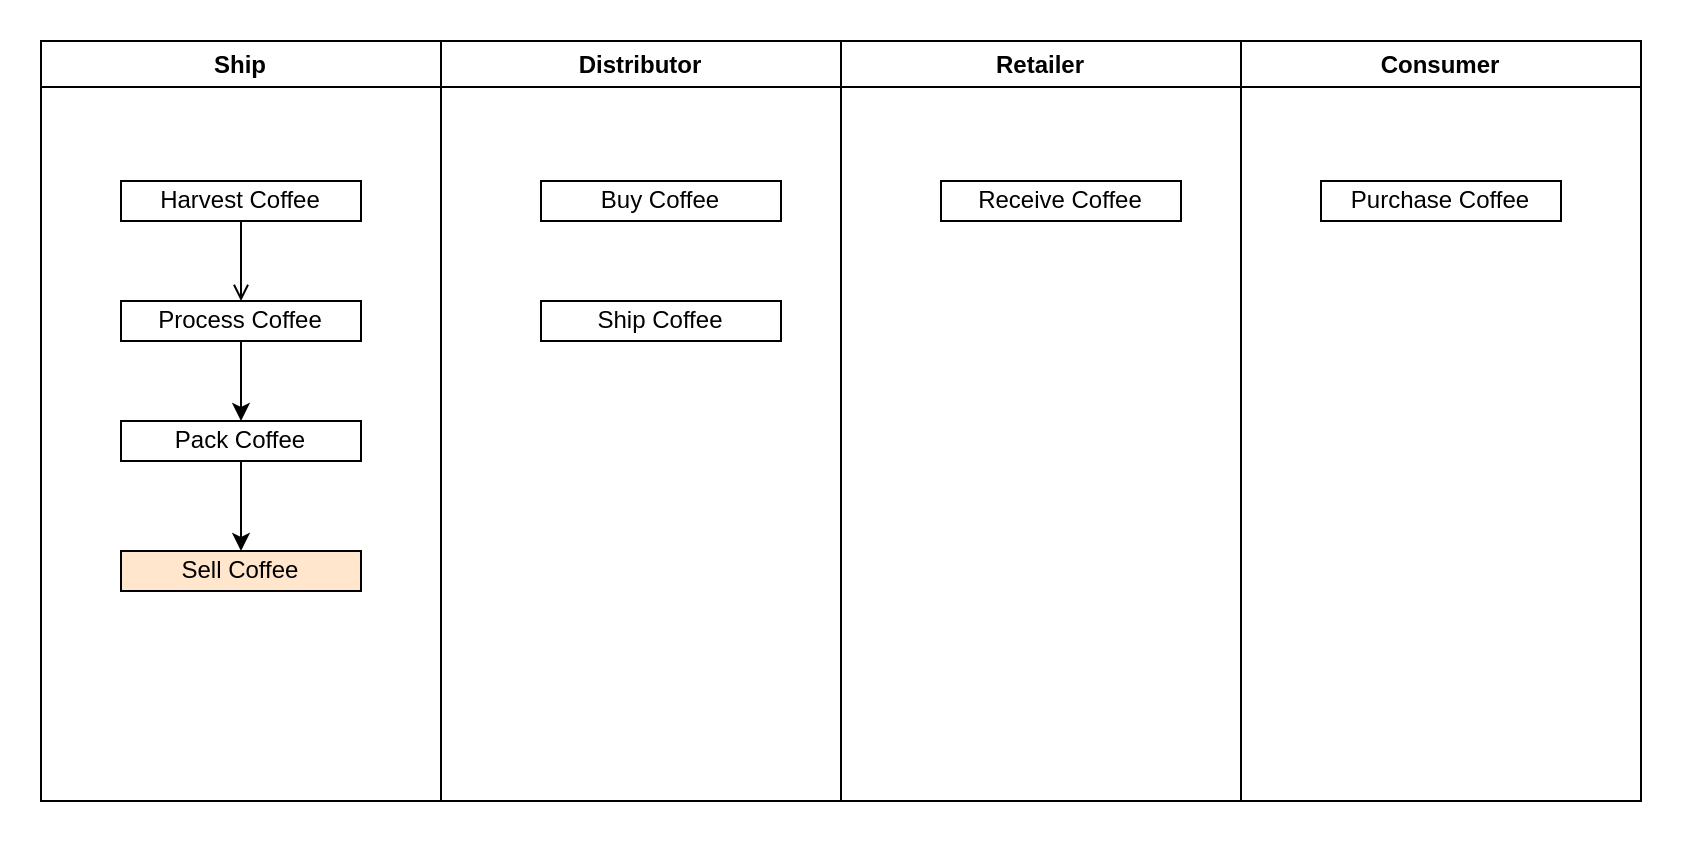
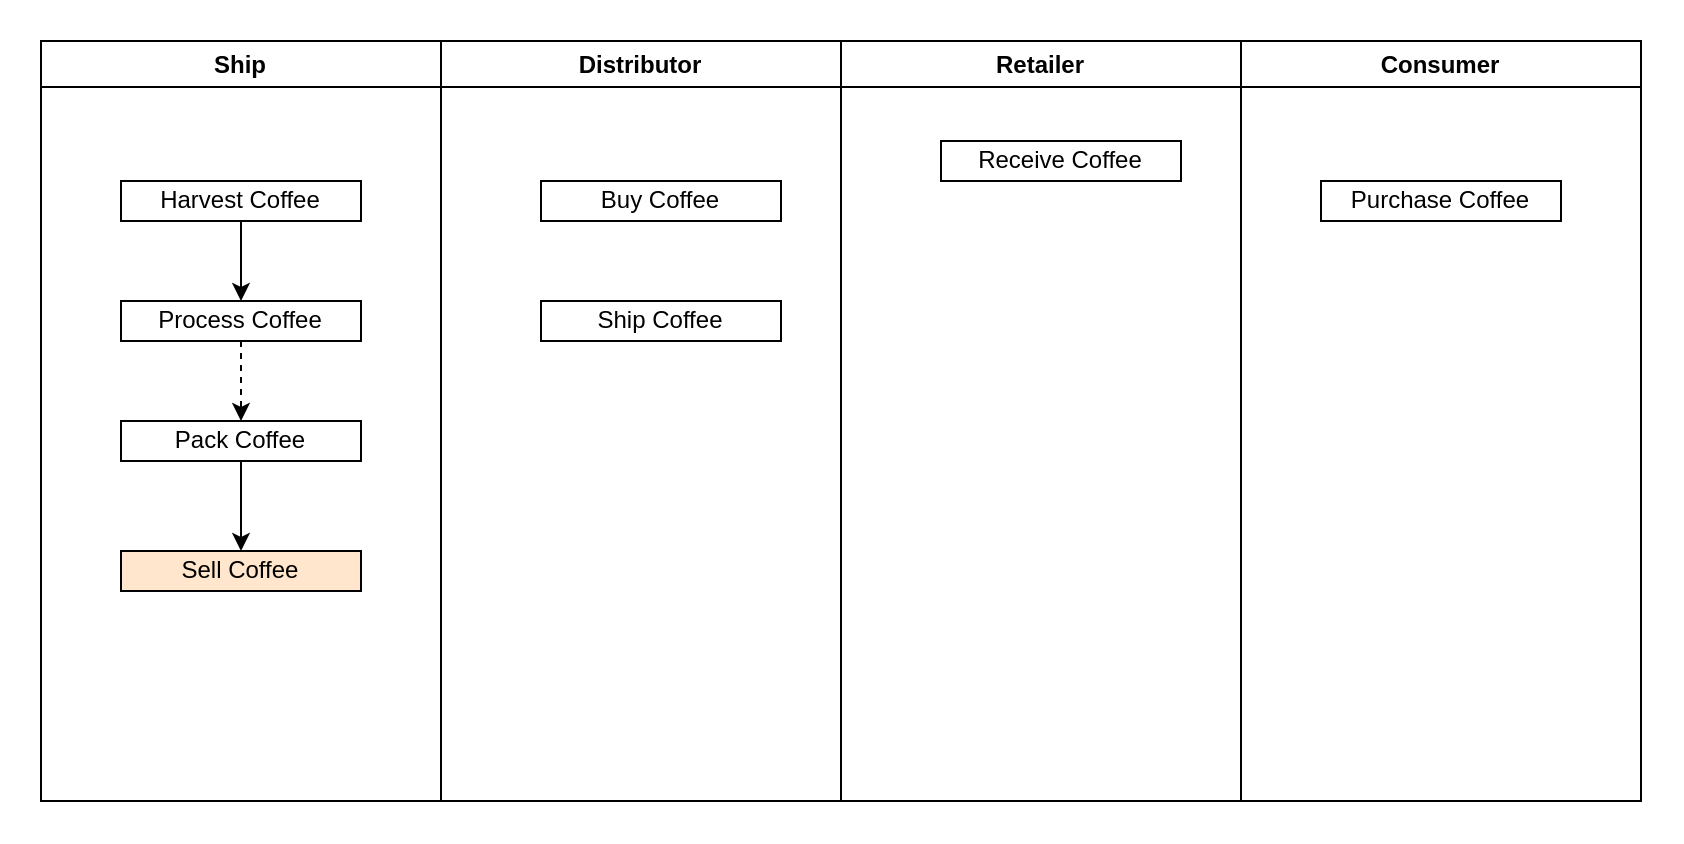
node "Receive Coffee": moved (1061, 201) -> (1061, 161)
edge "Harvest Coffee" -> "Process Coffee": arrowhead open -> classic
edge "Process Coffee" -> "Pack Coffee": style solid -> dashed
